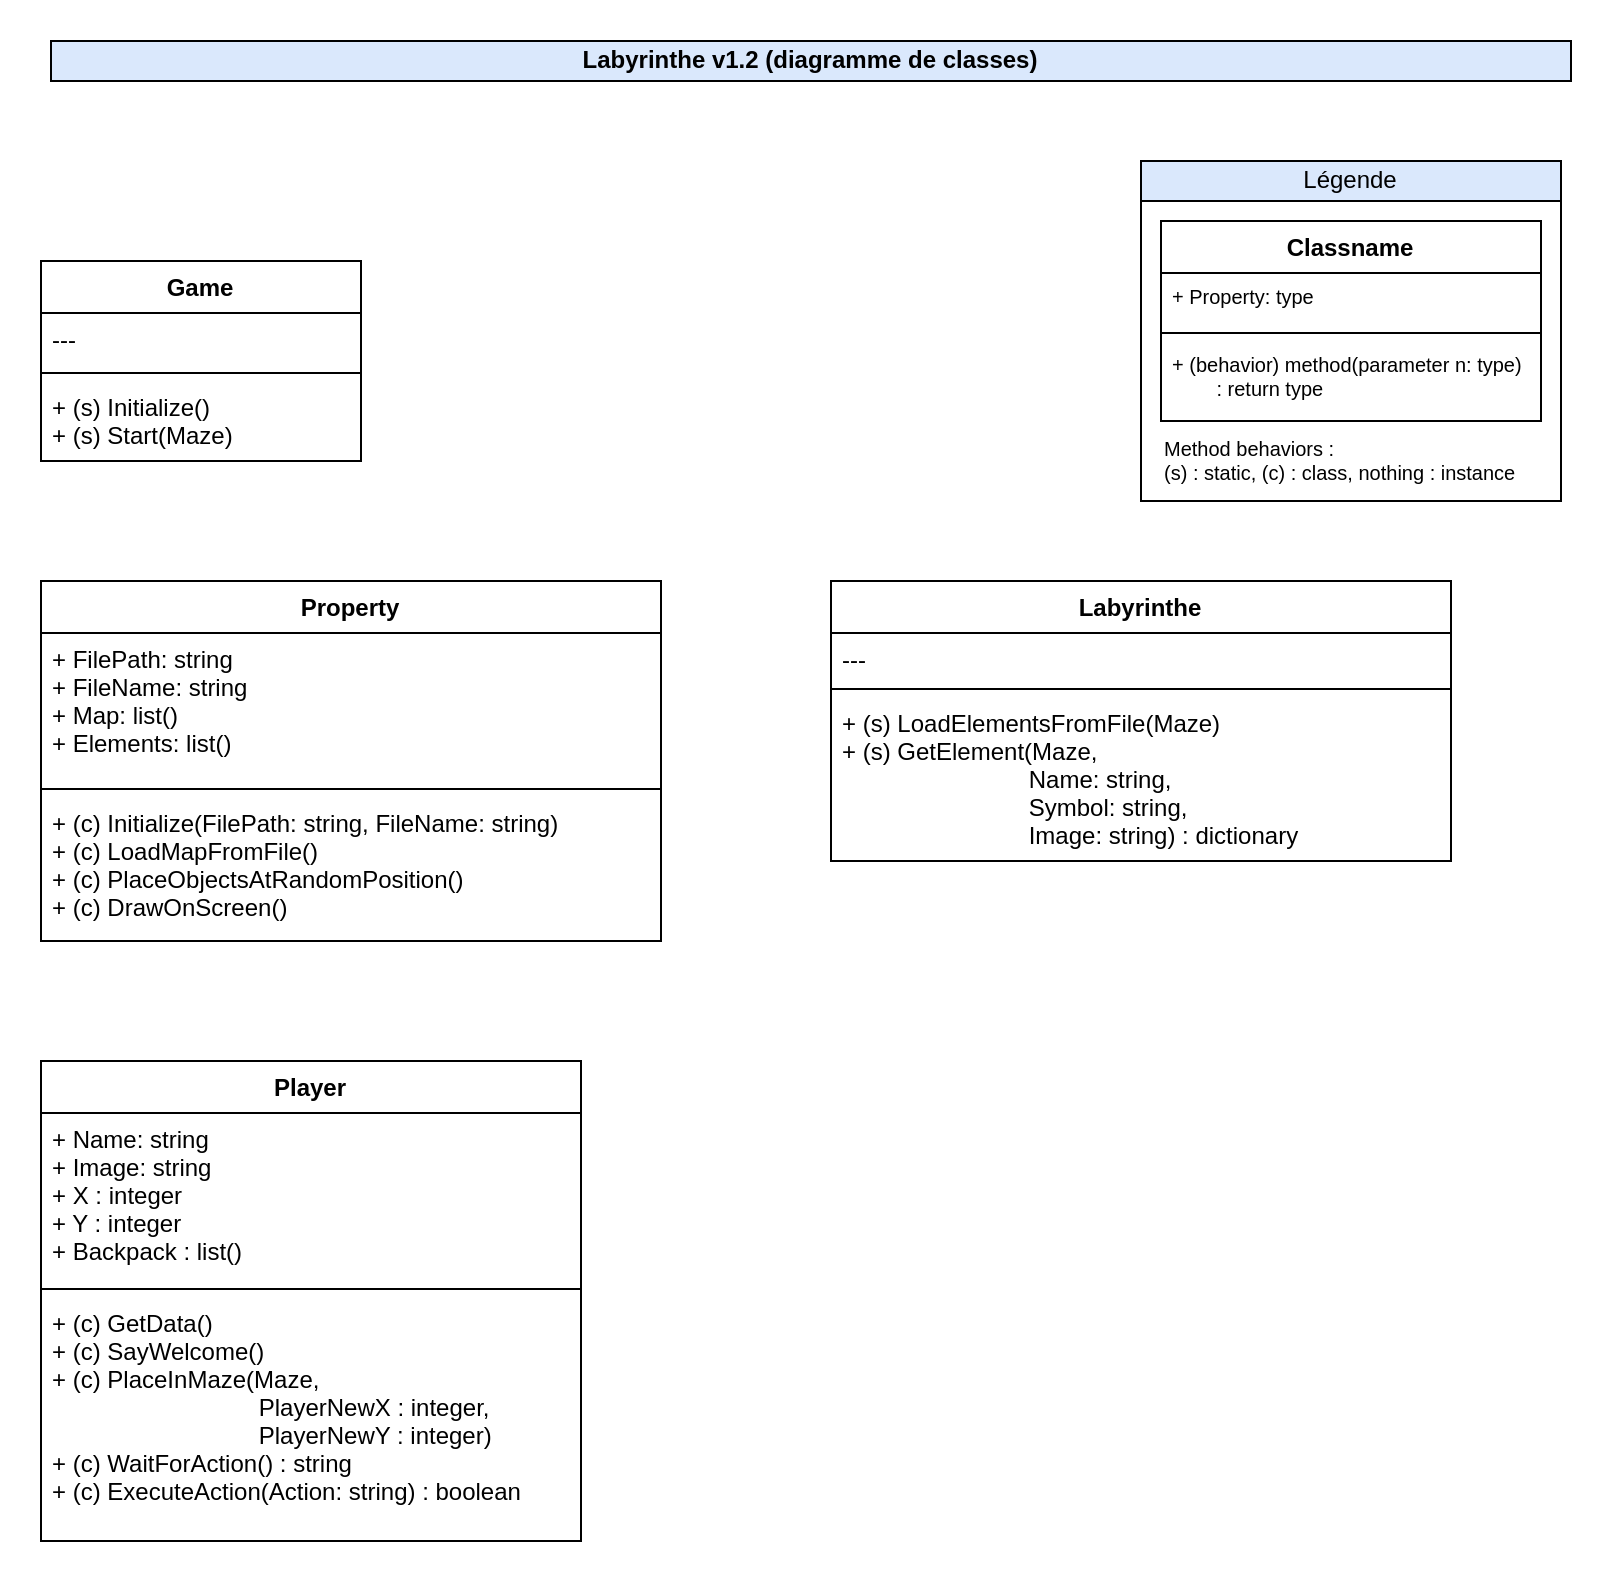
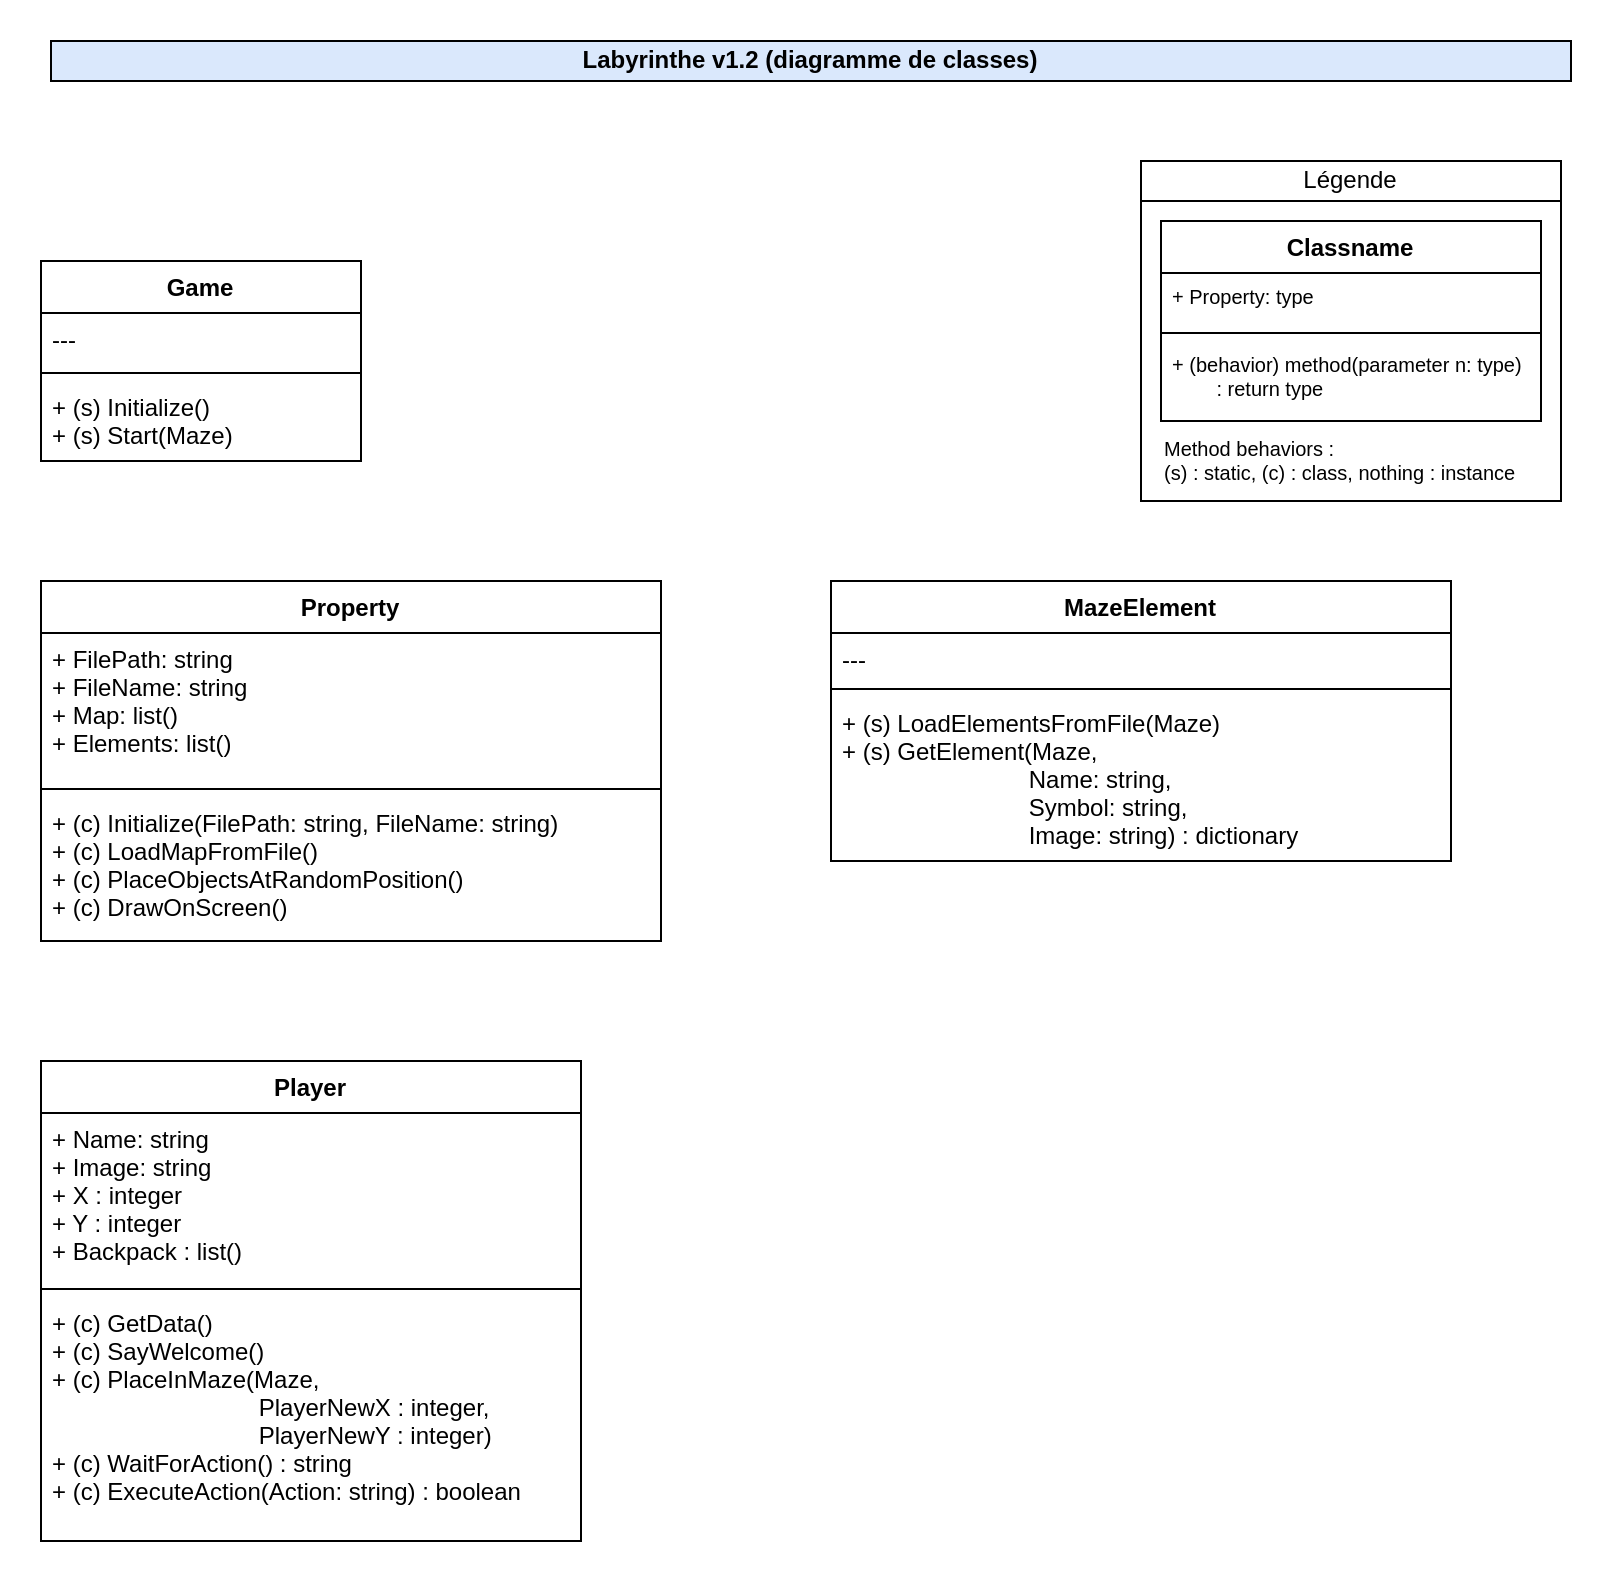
node "Légende": fillcolor #dae8fc -> #ffffff
node "Labyrinthe": label "Labyrinthe" -> "MazeElement"
